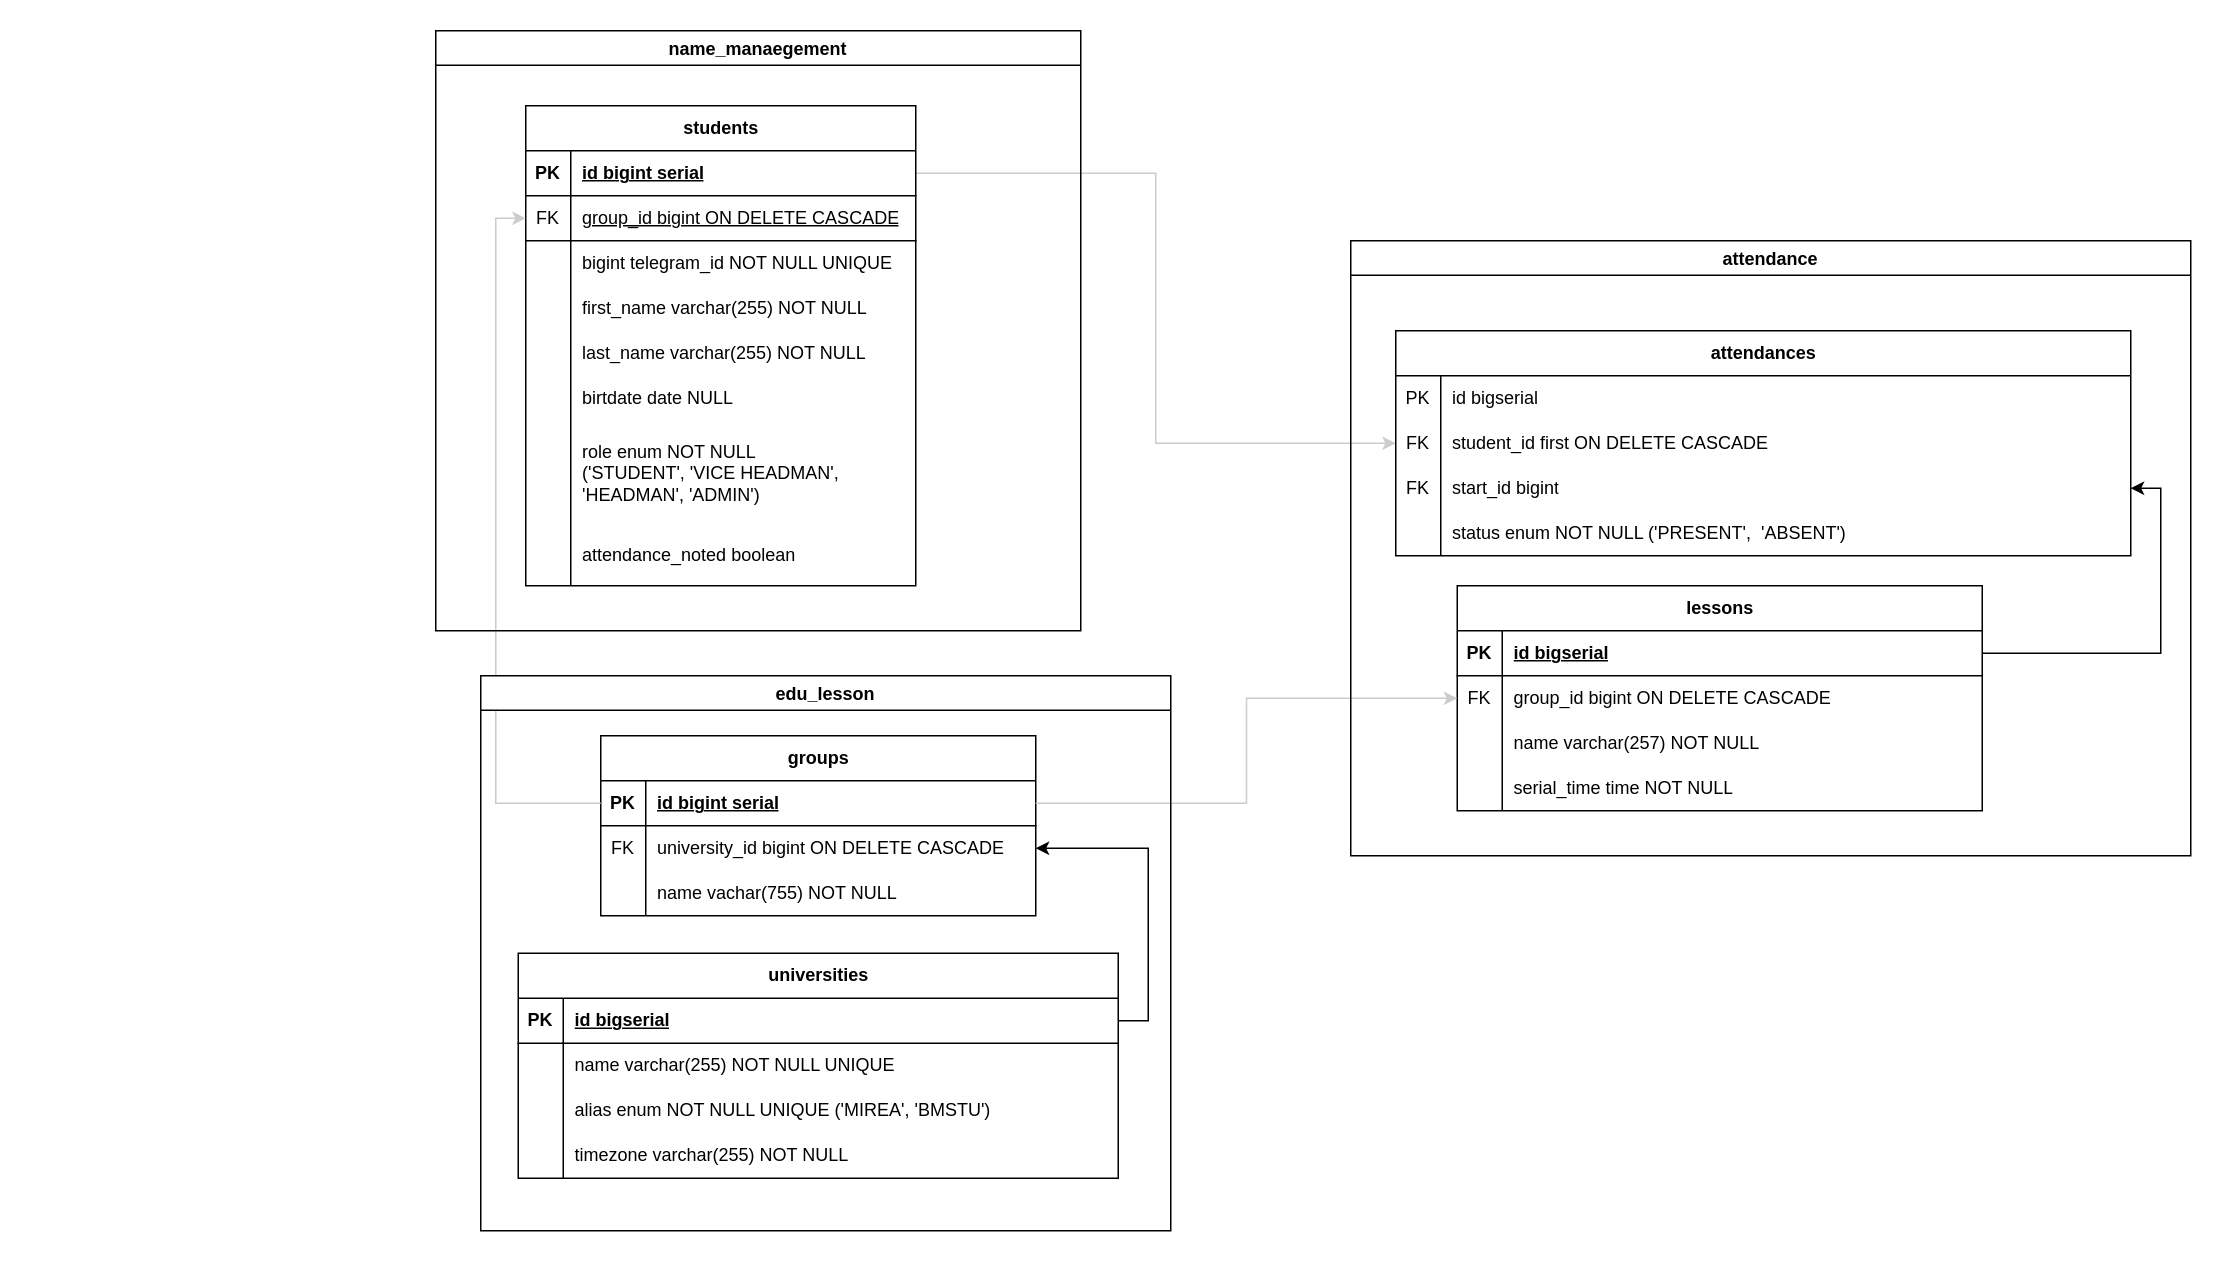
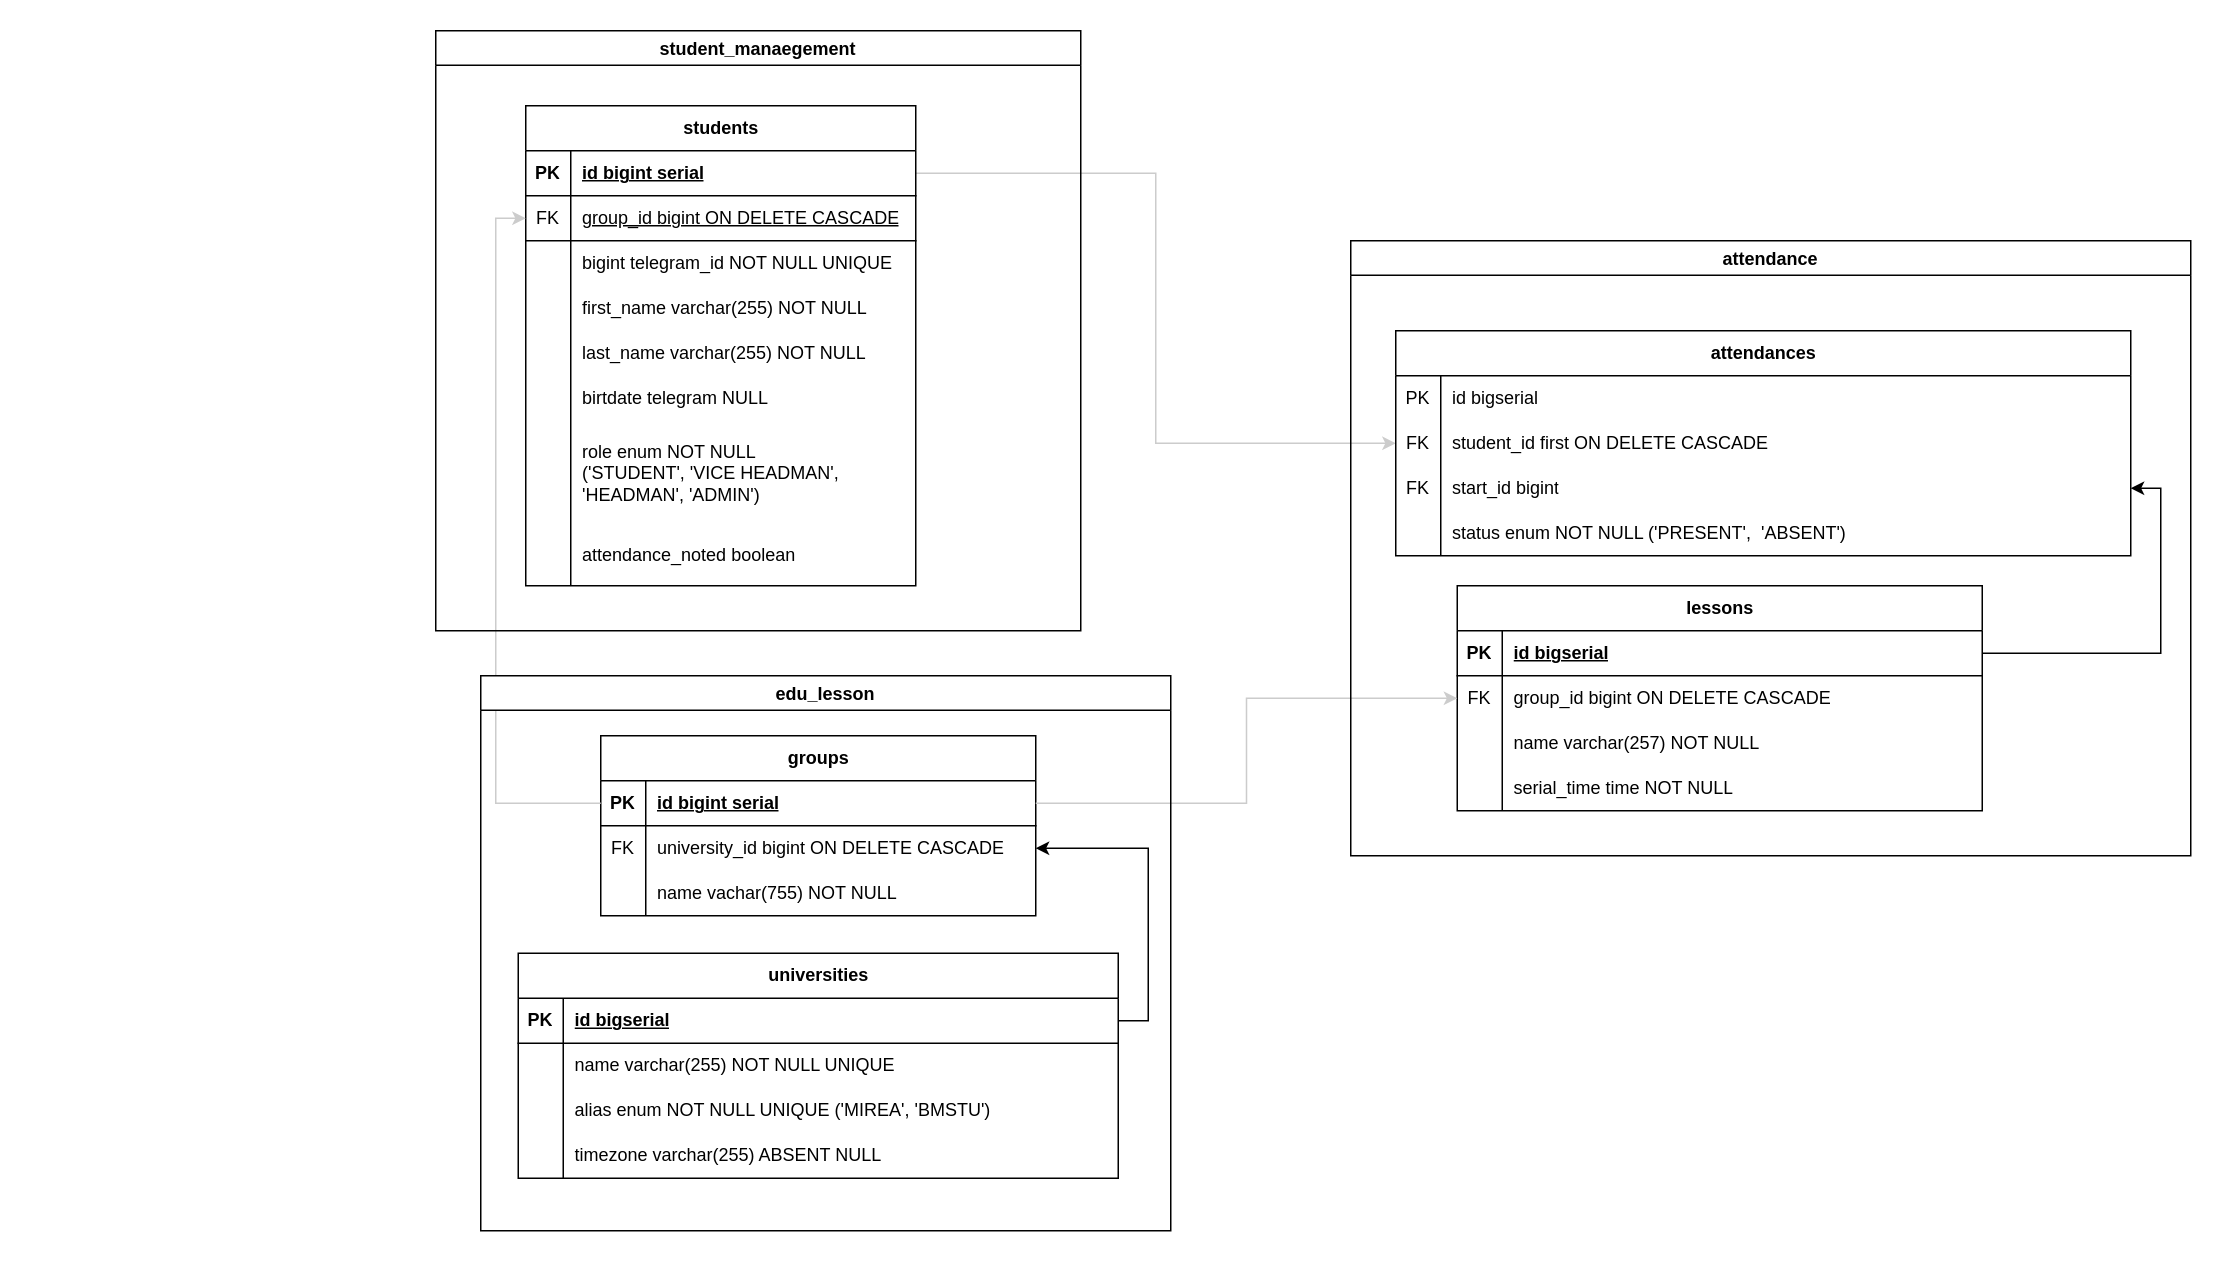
node "name_manaegement": label "name_manaegement" -> "student_manaegement"
node "birtdate date NULL": label "birtdate date NULL" -> "birtdate telegram NULL"
node "timezone varchar(255) NOT NULL": label "timezone varchar(255) NOT NULL" -> "timezone varchar(255) ABSENT NULL"
